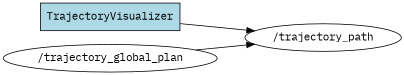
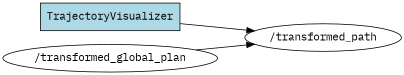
node "/trajectory_path": label "/trajectory_path" -> "/transformed_path"
node "/trajectory_global_plan": label "/trajectory_global_plan" -> "/transformed_global_plan"
